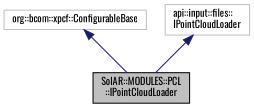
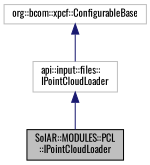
edge "SolAR::MODULES::PCL ::IPointCloudLoader" -> "org::bcom::xpcf::ConfigurableBase": now "api::input::files:: IPointCloudLoader" -> "org::bcom::xpcf::ConfigurableBase"
